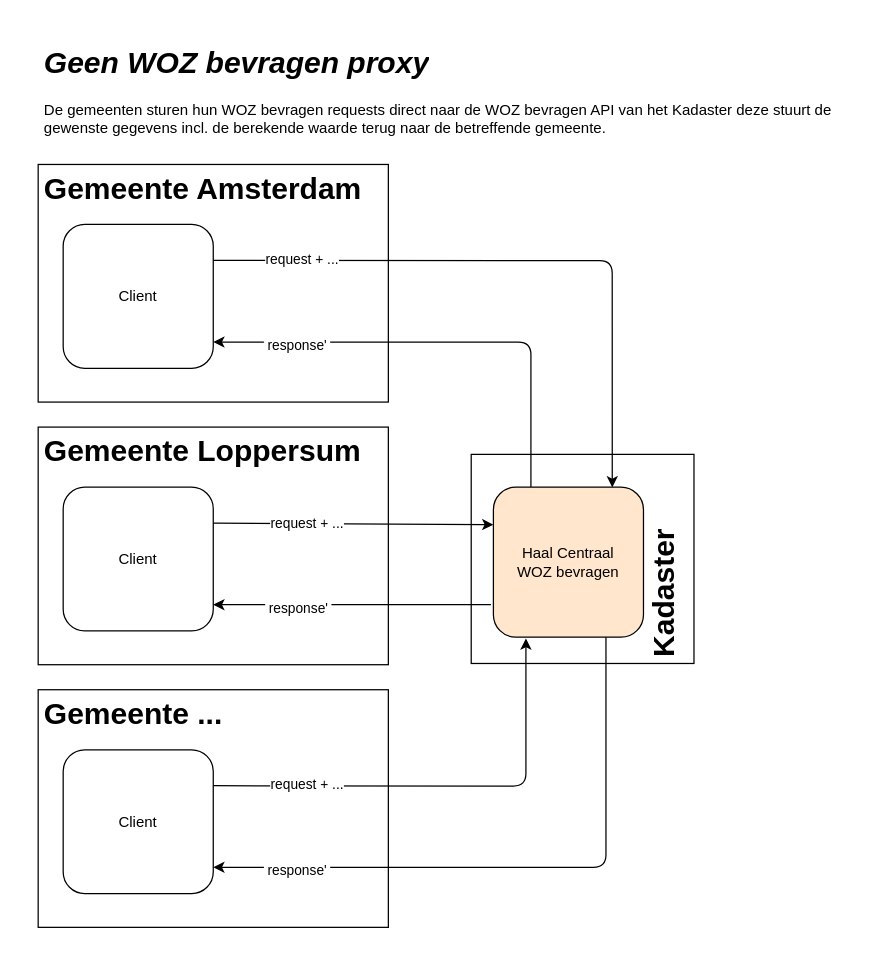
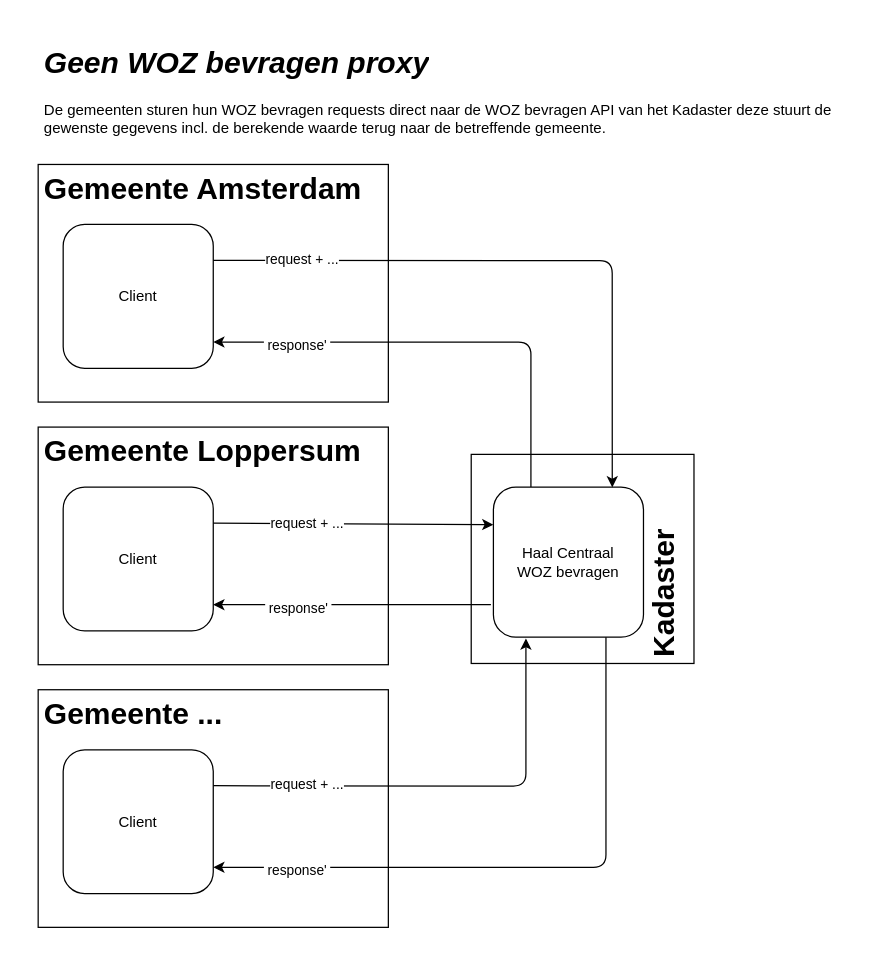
node "Haal Centraal WOZ bevragen": fillcolor #ffe6cc -> #ffffff
